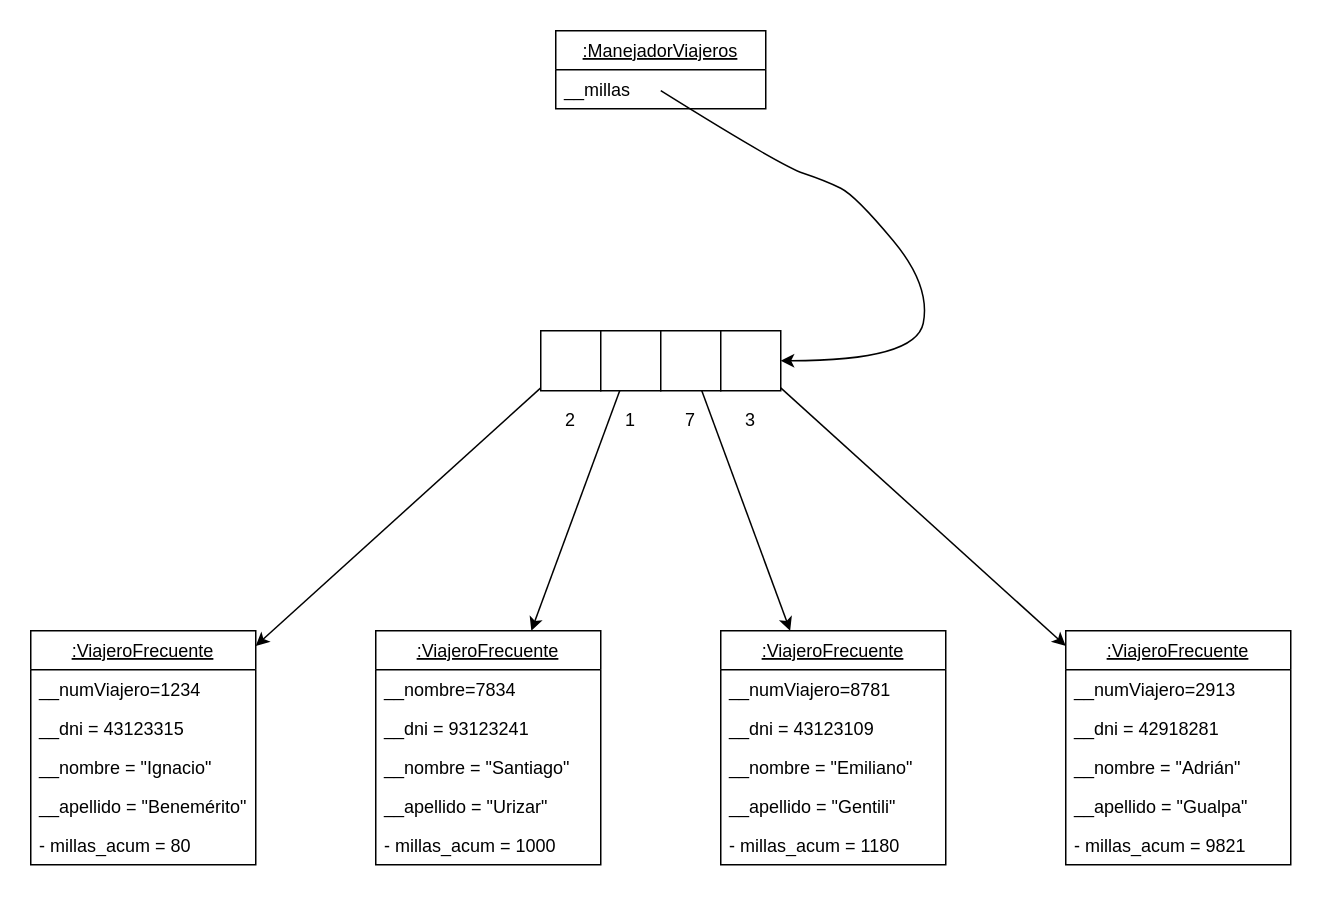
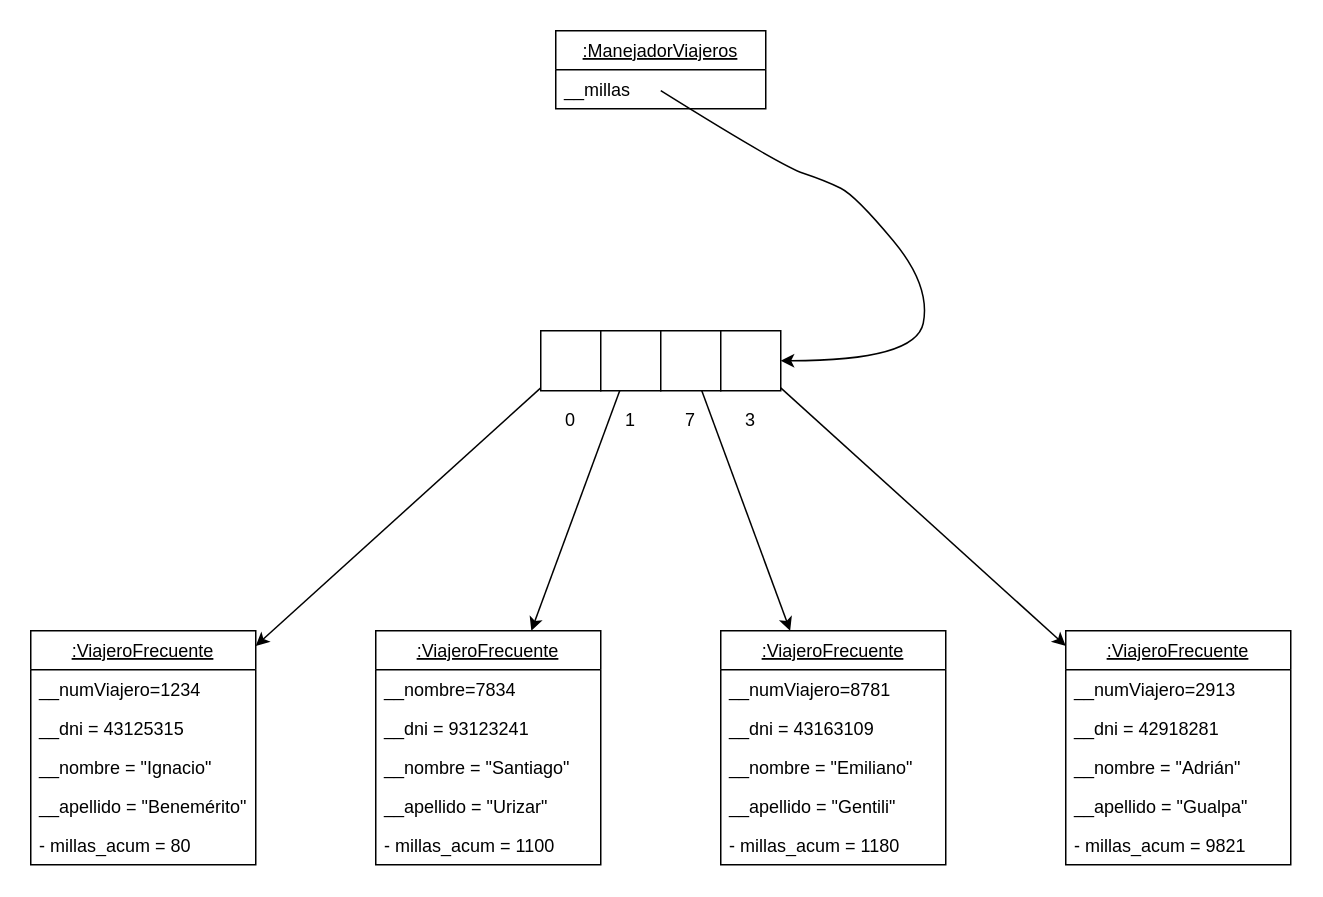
node "2": label "2" -> "0"
node "__dni = 43123315": label "__dni = 43123315" -> "__dni = 43125315"
node "__dni = 43123109": label "__dni = 43123109" -> "__dni = 43163109"
node "- millas_acum = 1000": label "- millas_acum = 1000" -> "- millas_acum = 1100"
